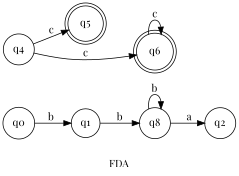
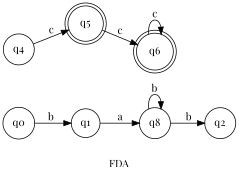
edge "q4" -> "q6": now "q5" -> "q6"
edge "q1" -> "q8": label "b" -> "a"
edge "q8" -> "q2": label "a" -> "b"
